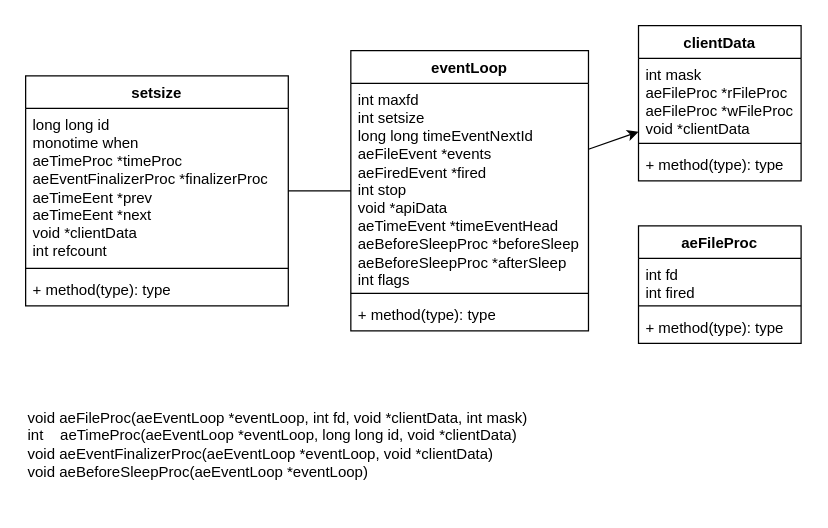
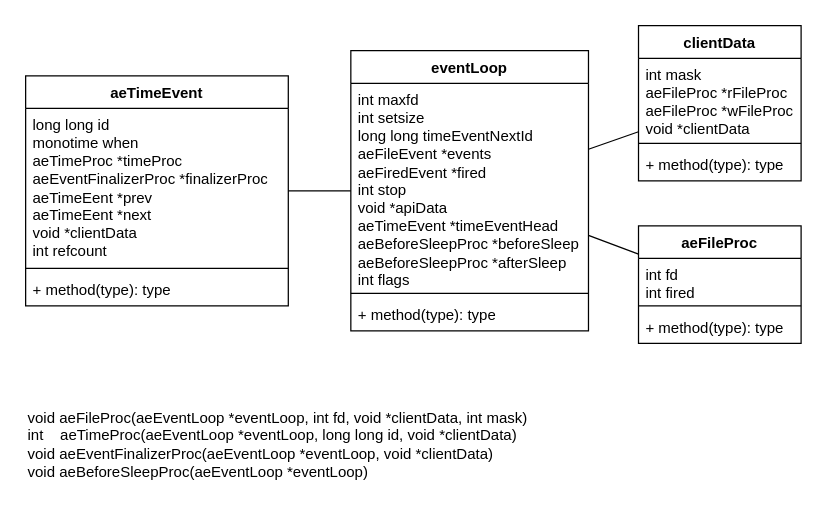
node "setsize": label "setsize" -> "aeTimeEvent"
edge "eventLoop" -> "clientData": arrowhead classic -> none
edge "eventLoop" -- "aeFileProc": added
